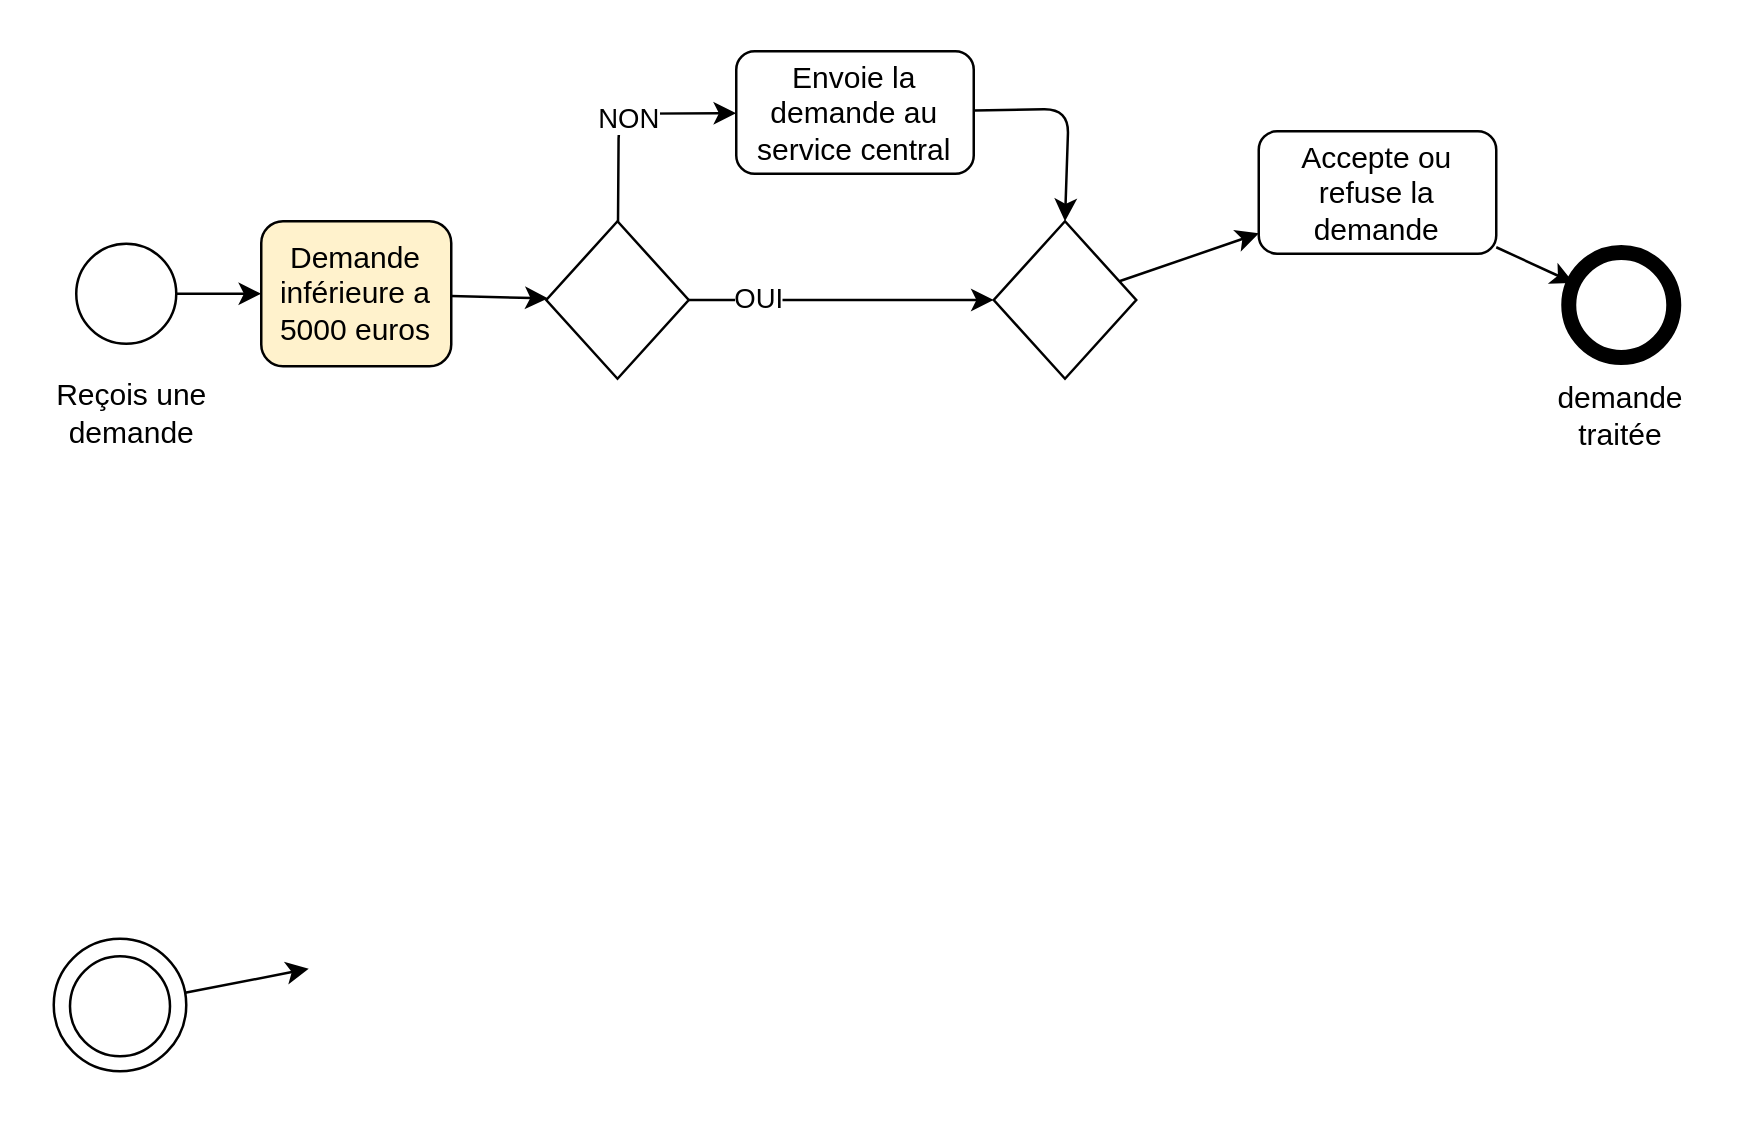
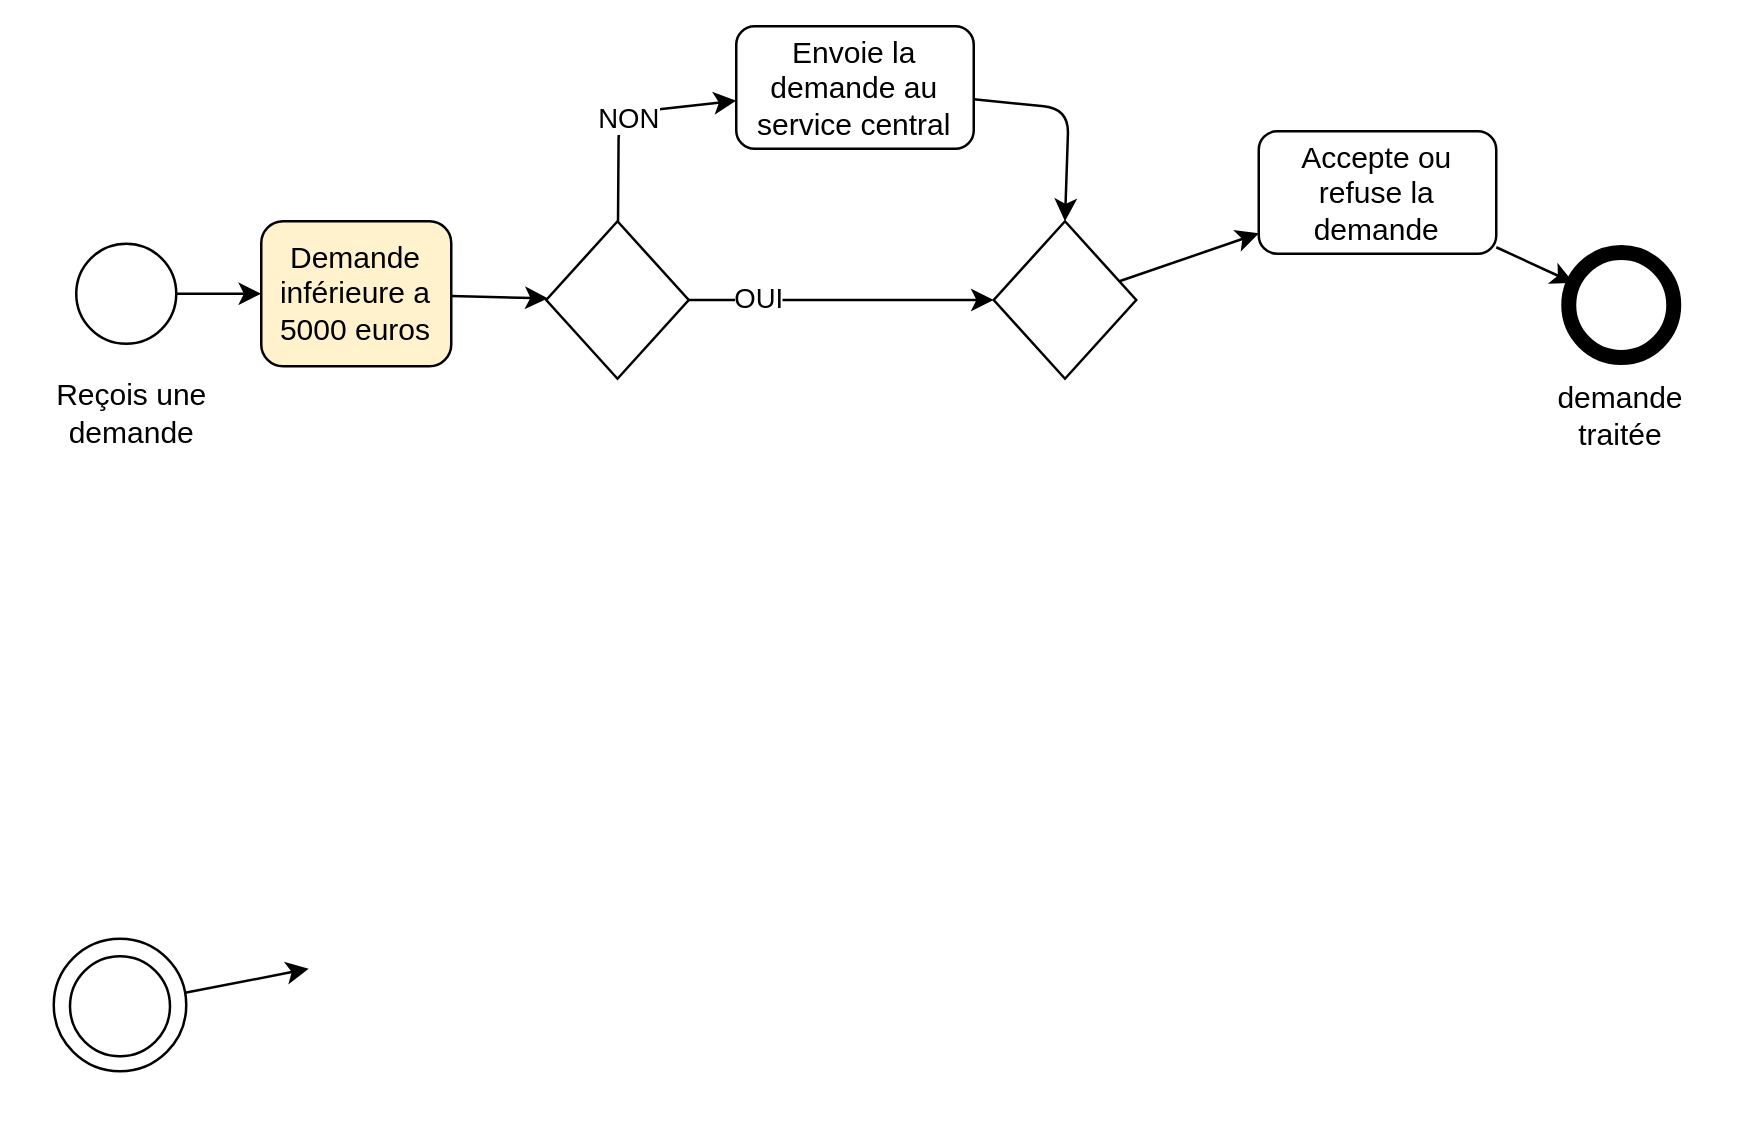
node "Envoie la demande au service central": moved (855, 113) -> (855, 88)
